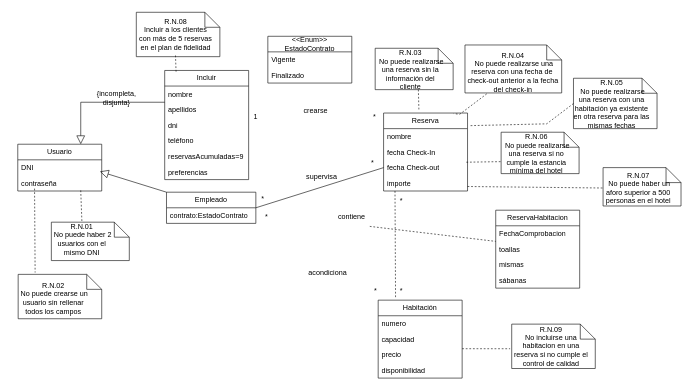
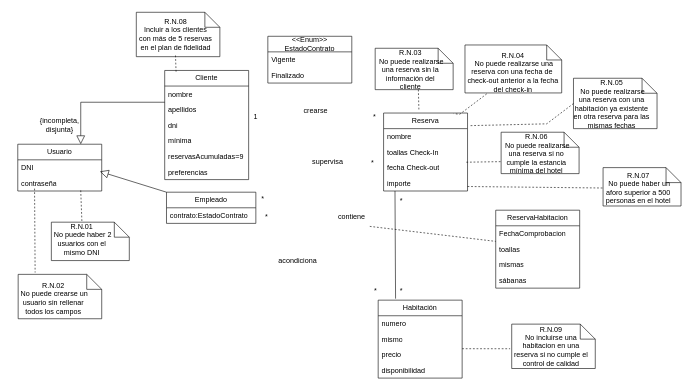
node "Incluir": label "Incluir" -> "Cliente"
node "{incompleta, disjunta}": moved (117, 98) -> (60, 125)
node "teléfono": label "teléfono" -> "mínima"
node "fecha Check-In": label "fecha Check-In" -> "toallas Check-In"
node "supervisa": moved (322, 177) -> (328, 162)
edge "fecha Check-out" -- "Empleado": removed
edge "importe" -- "Habitación": style dashed -> solid
node "acondiciona": moved (328, 273) -> (298, 261)
node "capacidad": label "capacidad" -> "mismo"
